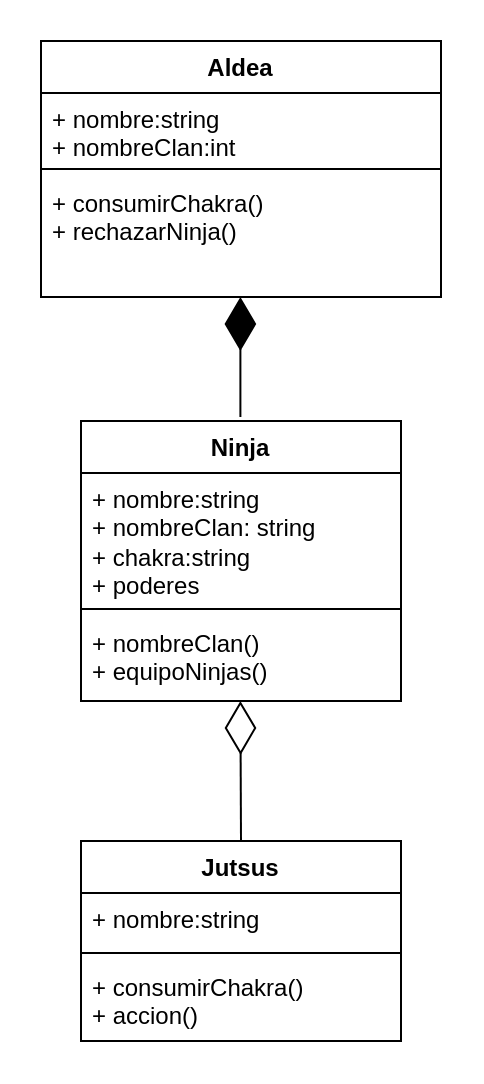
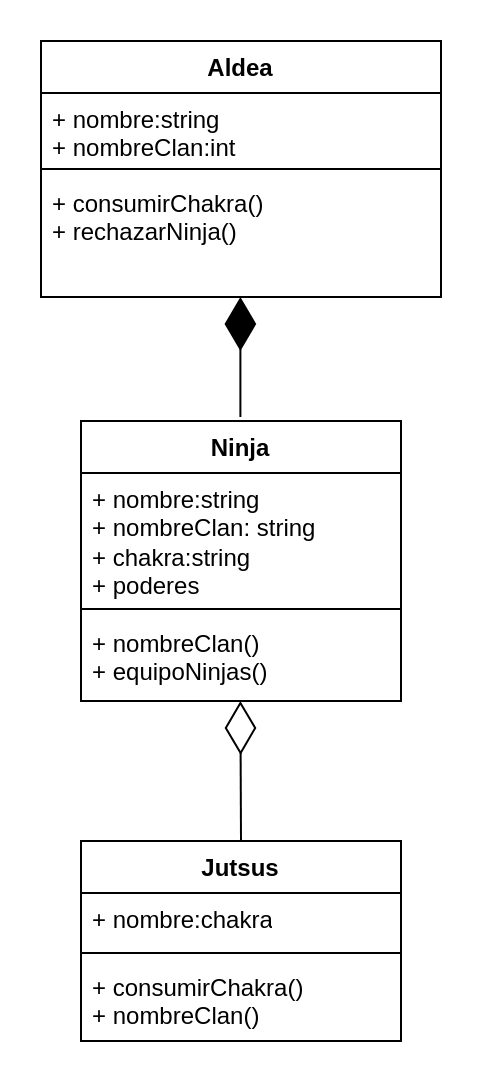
node "+ nombre:string": label "+ nombre:string" -> "+ nombre:chakra"
node "+ consumirChakra() + accion()": label "+ consumirChakra() + accion()" -> "+ consumirChakra() + nombreClan()"
